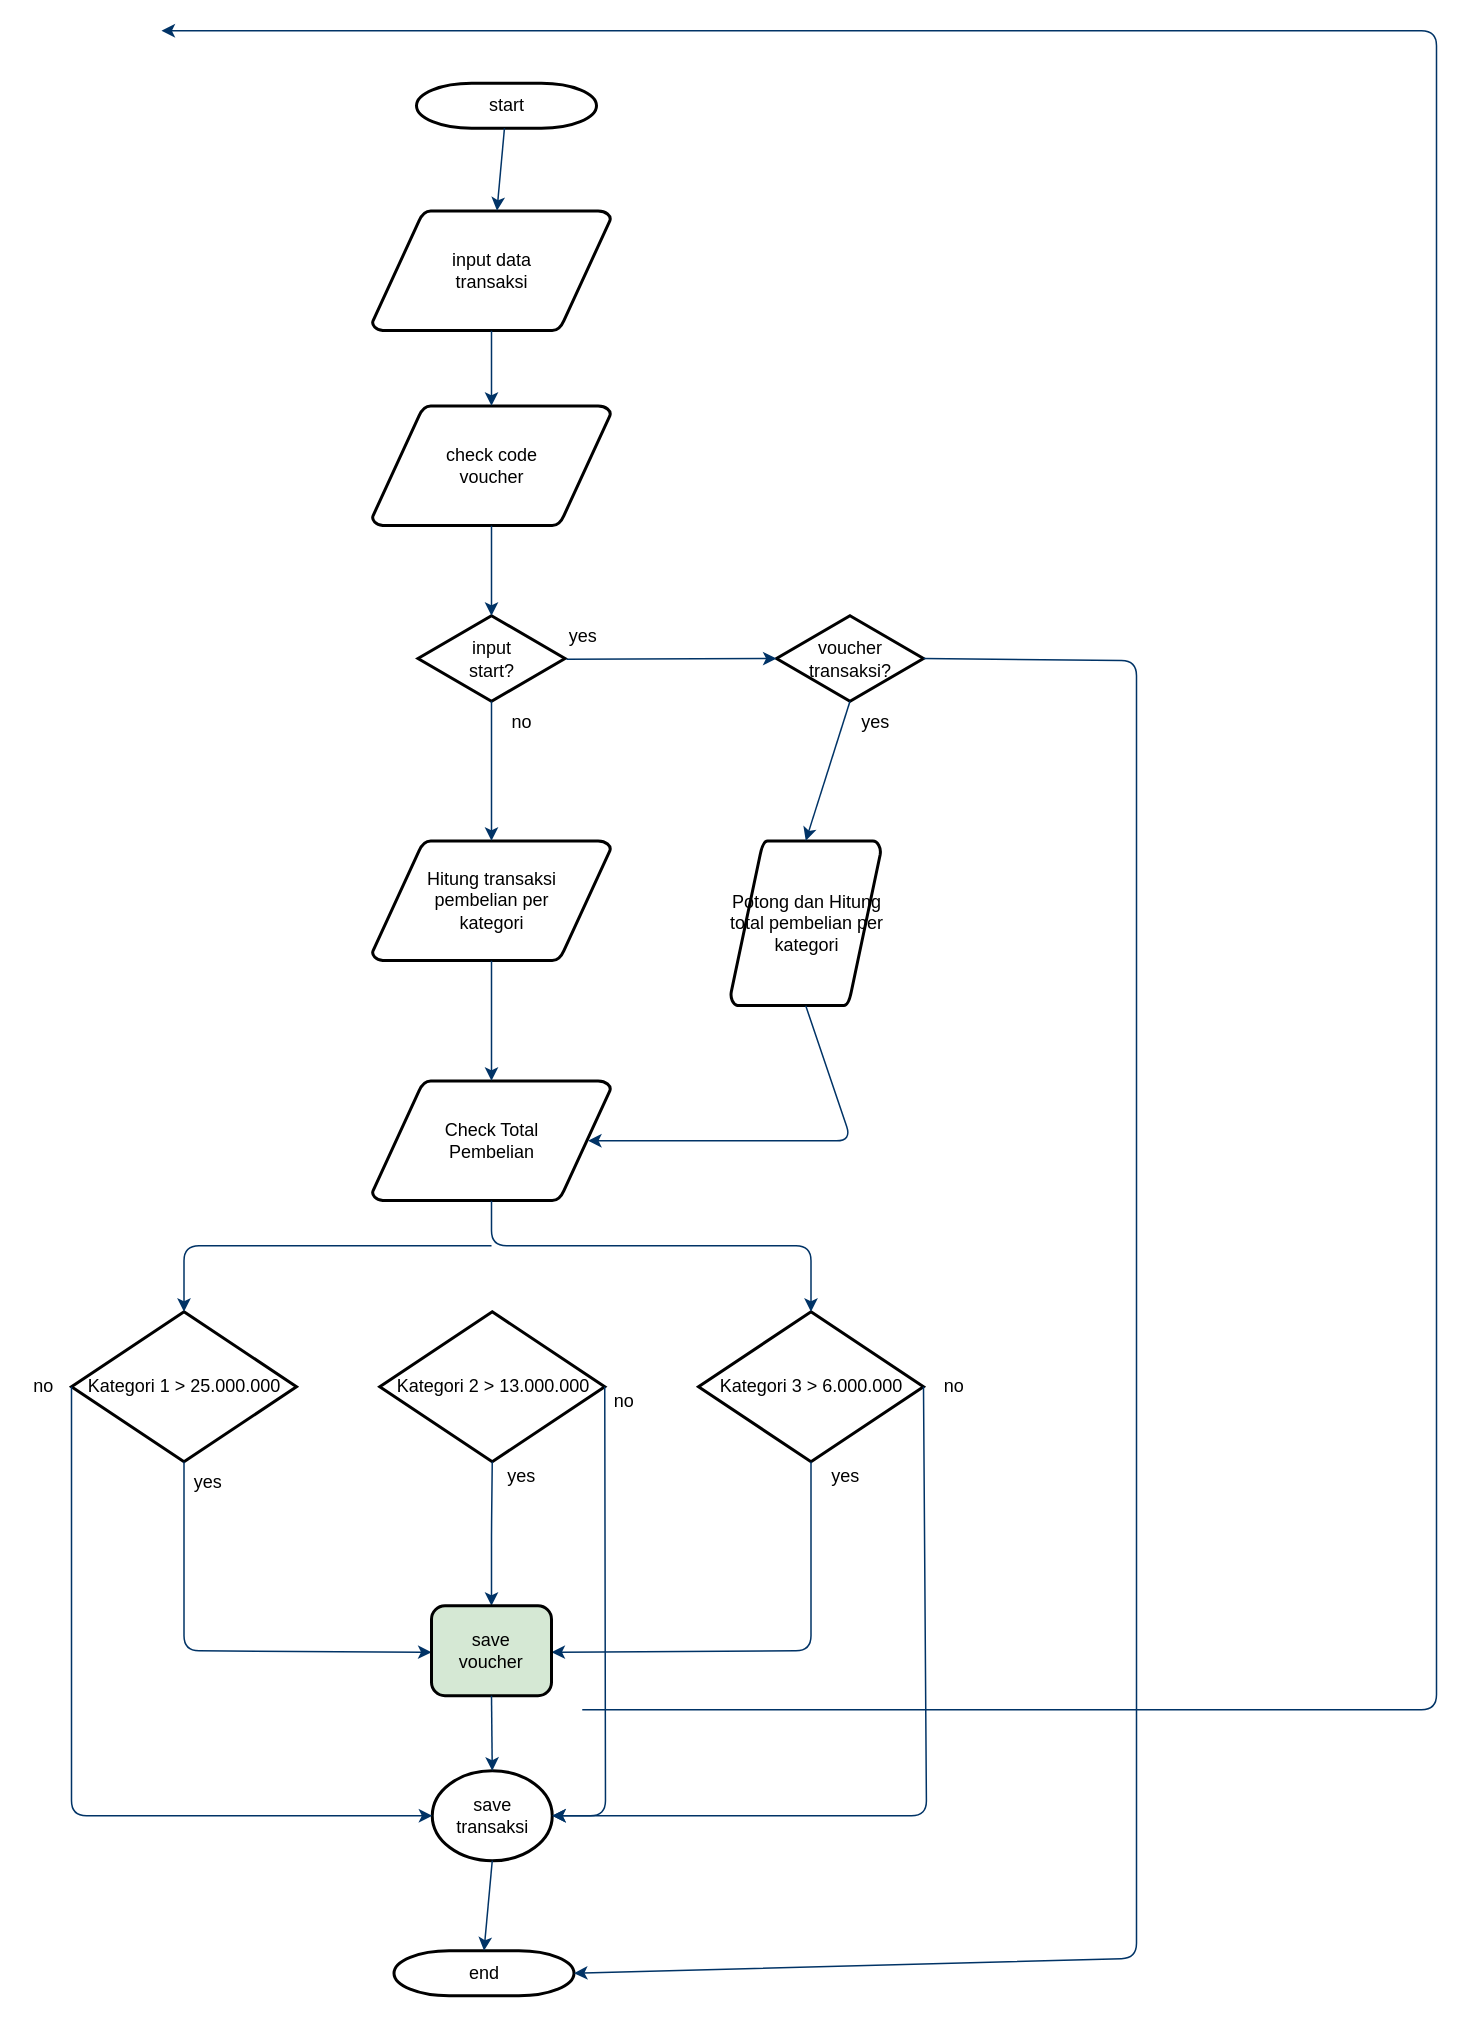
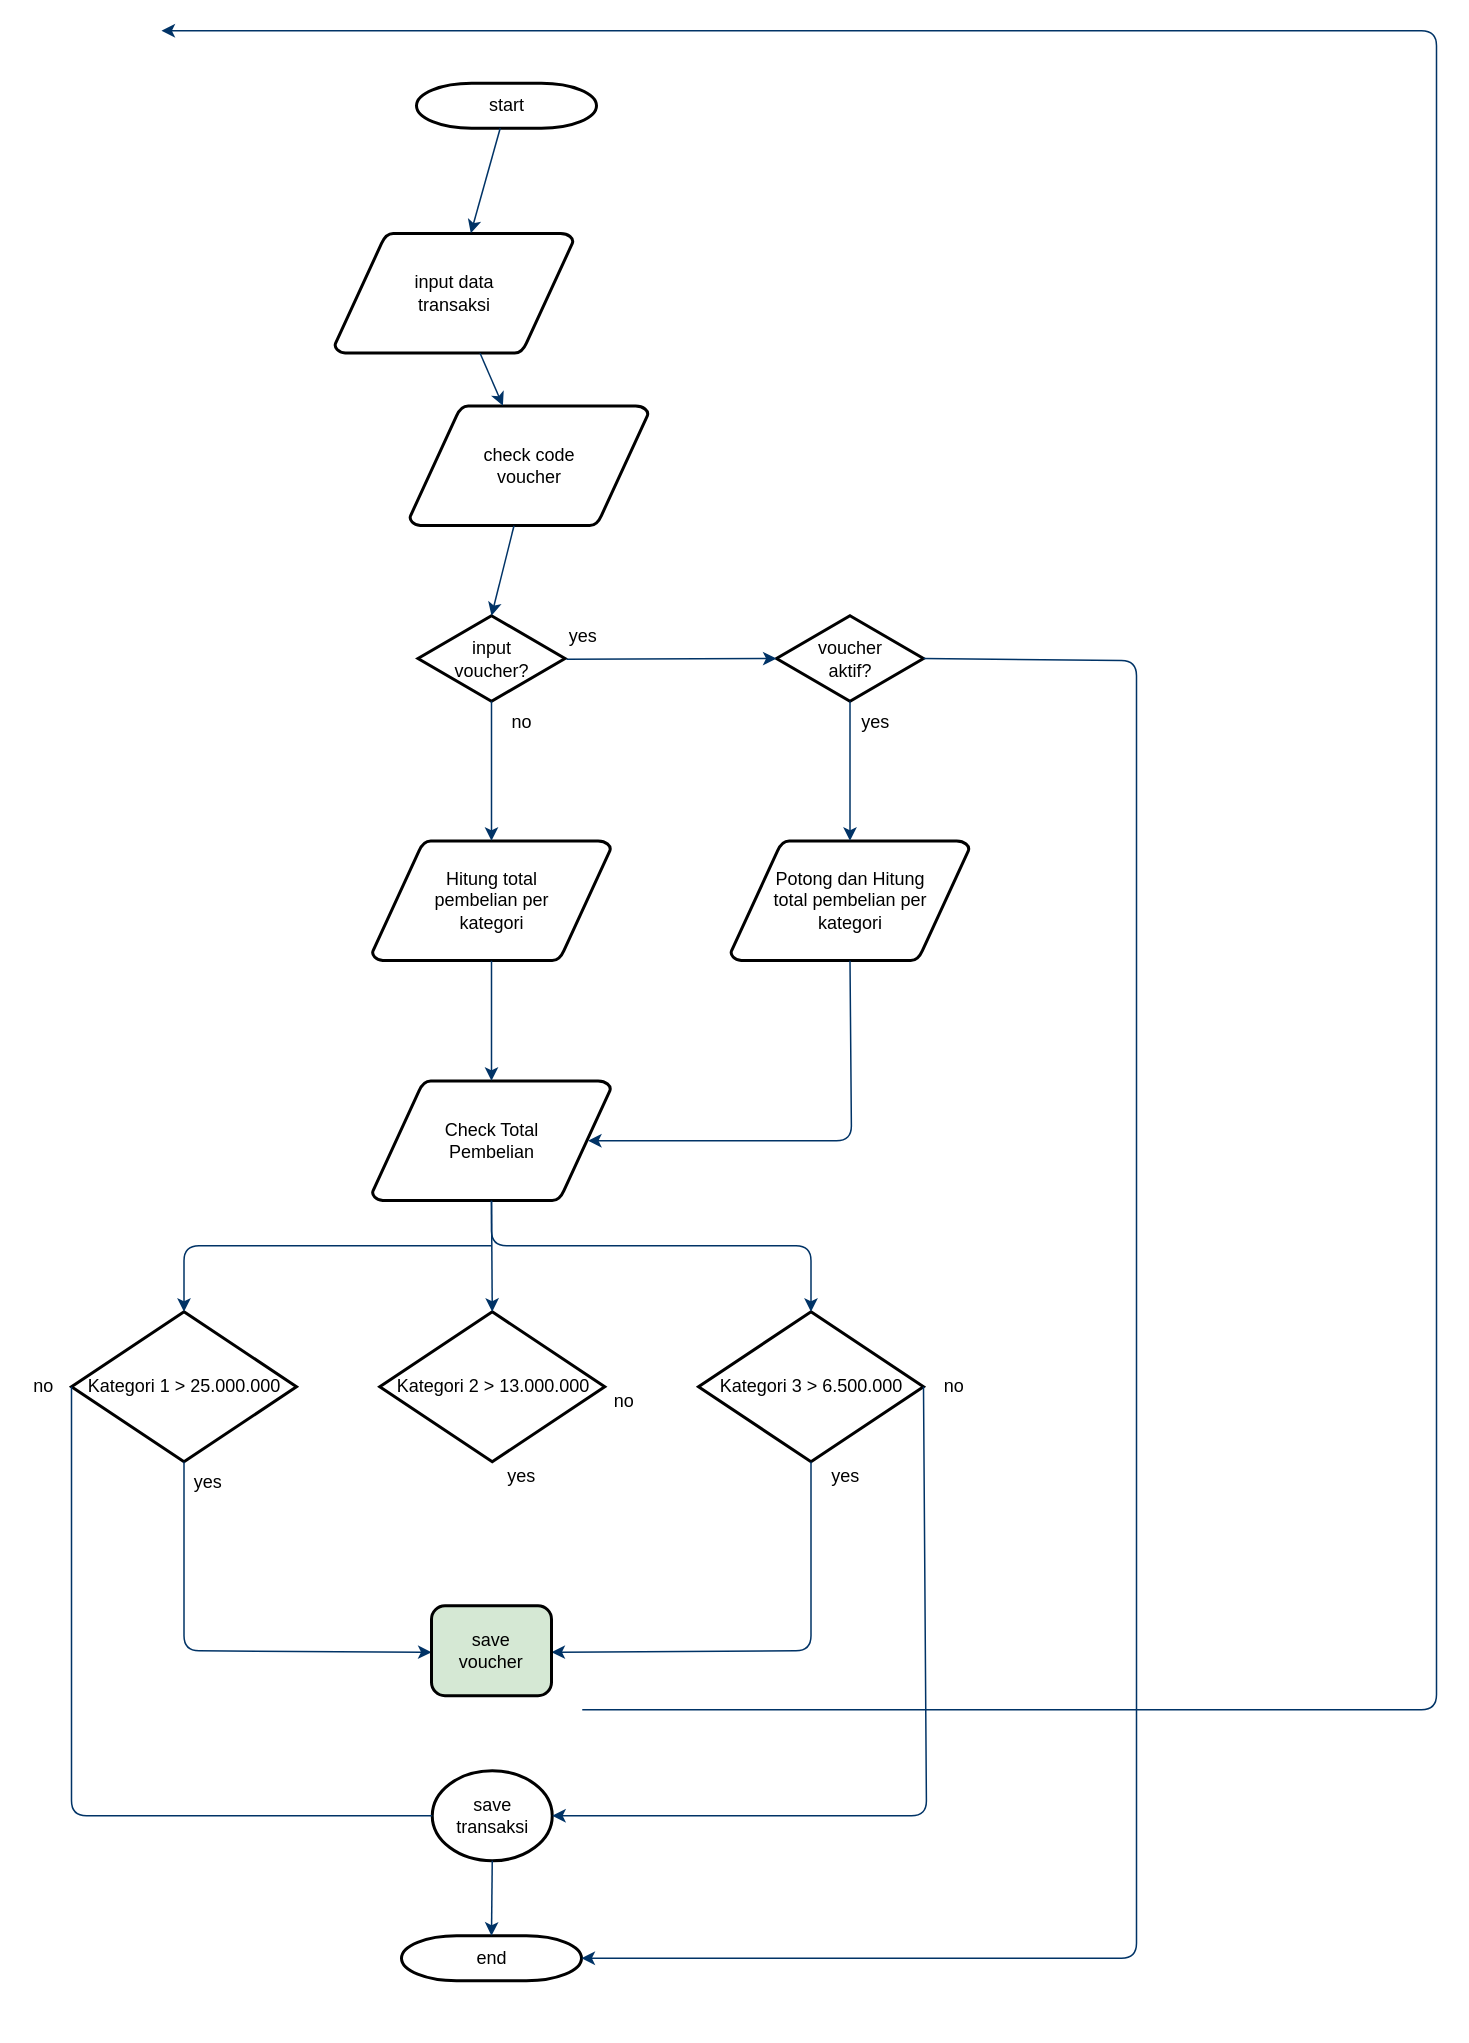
node "input data transaksi": moved (491, 271) -> (454, 293)
node "check code voucher": moved (491, 466) -> (529, 466)
node "input start?": label "input start?" -> "input voucher?"
node "voucher transaksi?": label "voucher transaksi?" -> "voucher aktif?"
node "Hitung transaksi pembelian per kategori": label "Hitung transaksi pembelian per kategori" -> "Hitung total pembelian per kategori"
node "Potong dan Hitung total pembelian per kategori": size 150x165 -> 239x120
edge "Check Total Pembelian" -> "Kategori 2 > 13.000.000": added
node "Kategori 3 > 6.000.000": label "Kategori 3 > 6.000.000" -> "Kategori 3 > 6.500.000"
edge "Kategori 2 > 13.000.000" -> "save voucher": removed
edge "Kategori 2 > 13.000.000" -> "save transaksi": removed
edge "save voucher" -> "save transaksi": removed
edge "Kategori 1 > 25.000.000" -> "save transaksi": arrowhead classic -> none
node "end": moved (484, 1973) -> (491, 1958)
